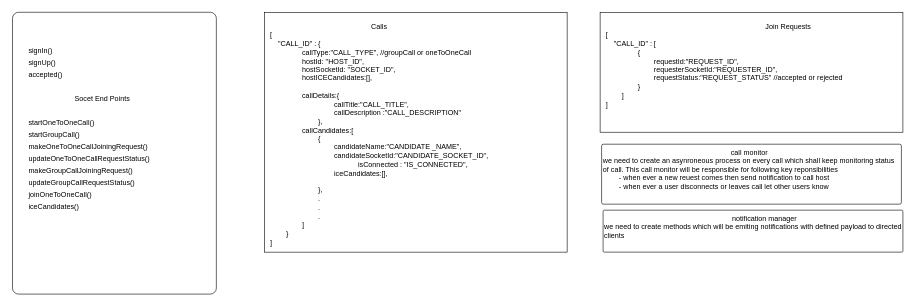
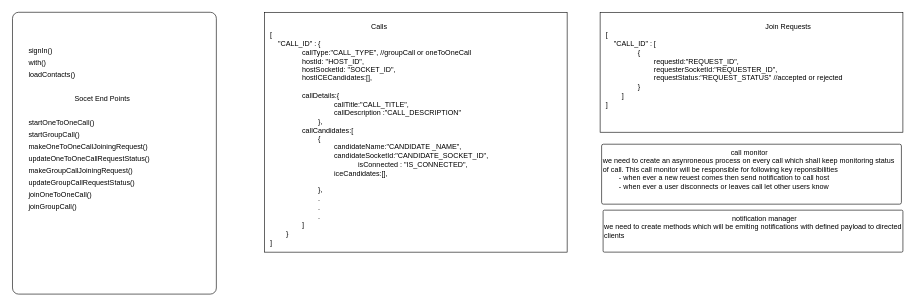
node "signUp()": label "signUp()" -> "with()"
node "accepted()": label "accepted()" -> "loadContacts()"
node "iceCandidates()": label "iceCandidates()" -> "joinGroupCall()"
